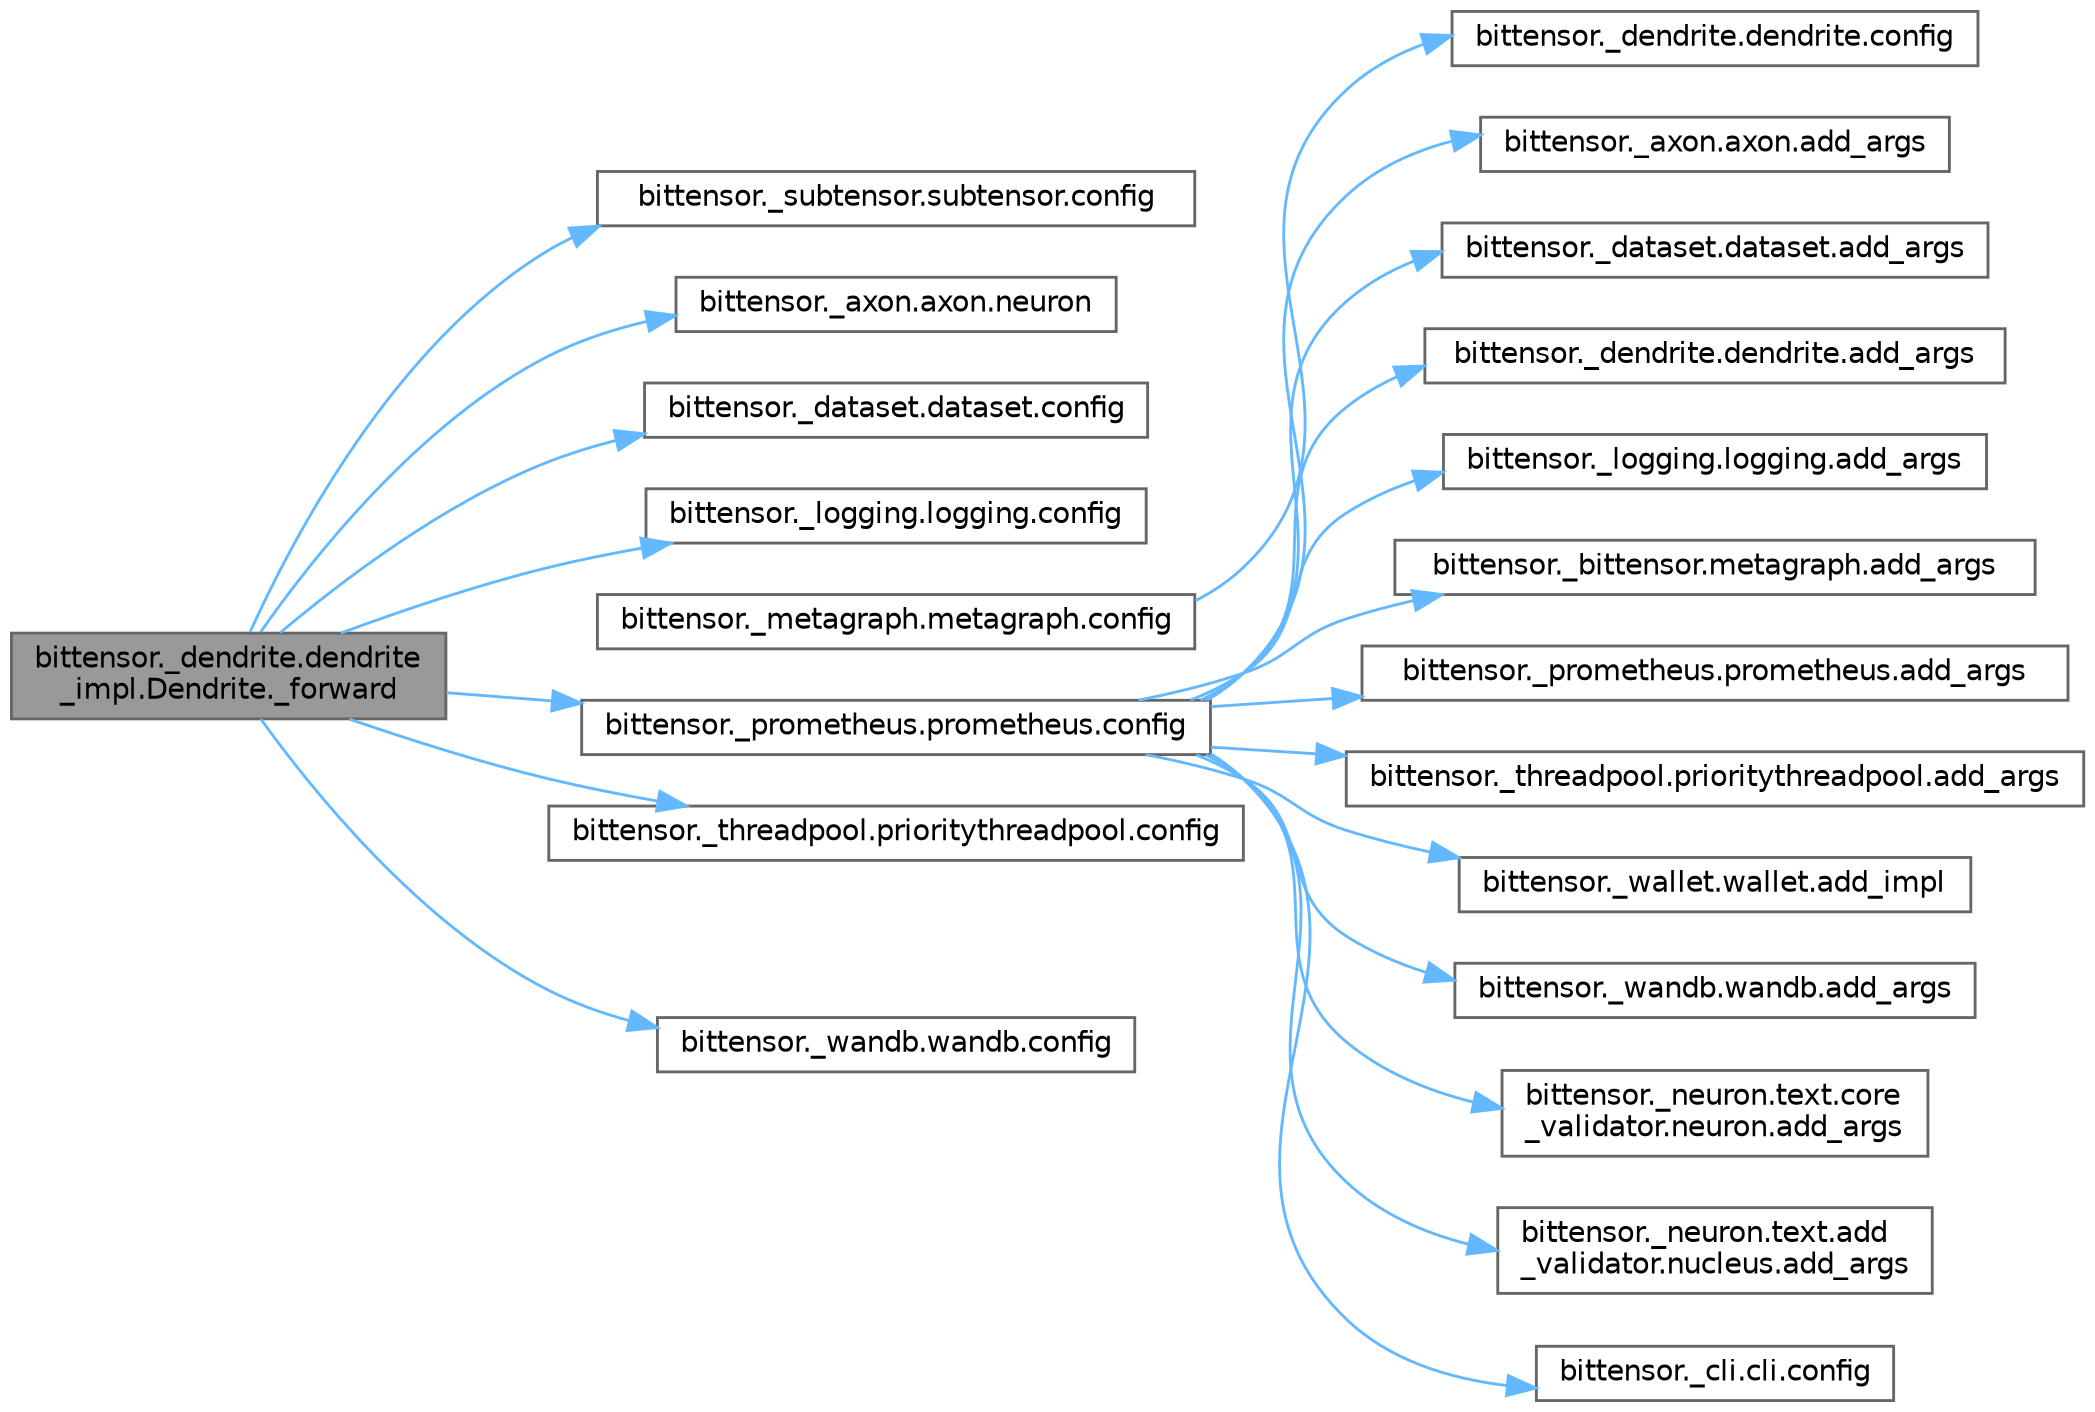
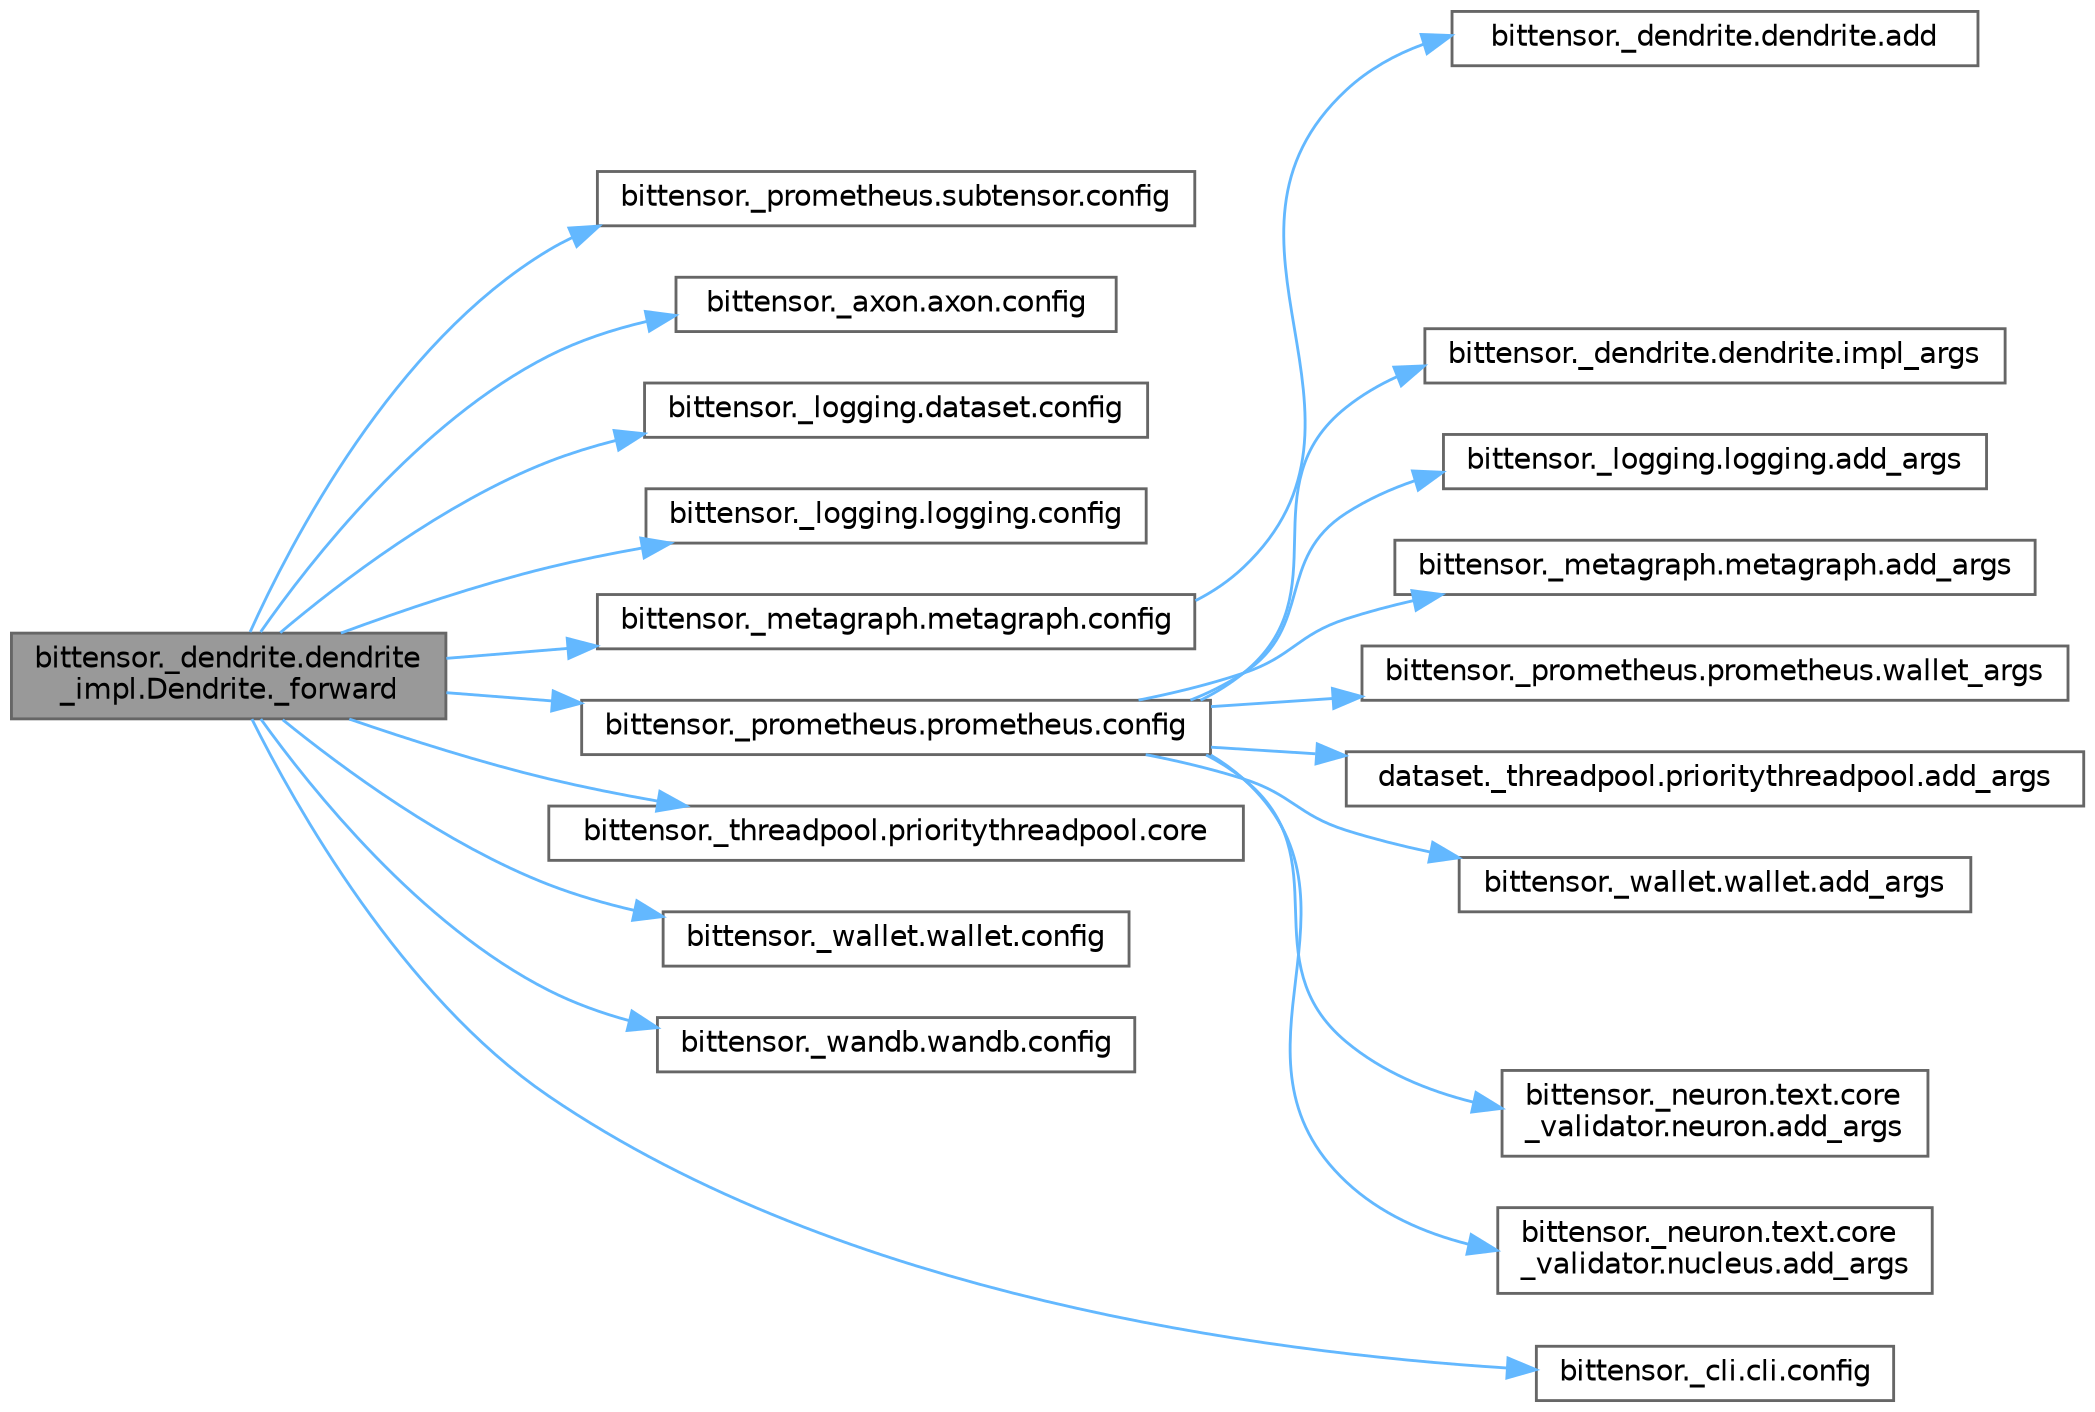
node "bittensor._dendrite.dendrite.config": label "bittensor._dendrite.dendrite.config" -> "bittensor._dendrite.dendrite.add"
node "bittensor._axon.axon.add_args": removed
node "bittensor._subtensor.subtensor.config": label "bittensor._subtensor.subtensor.config" -> "bittensor._prometheus.subtensor.config"
node "bittensor._dataset.dataset.add_args": removed
node "bittensor._axon.axon.neuron": label "bittensor._axon.axon.neuron" -> "bittensor._axon.axon.config"
node "bittensor._dendrite.dendrite.add_args": label "bittensor._dendrite.dendrite.add_args" -> "bittensor._dendrite.dendrite.impl_args"
node "bittensor._dataset.dataset.config": label "bittensor._dataset.dataset.config" -> "bittensor._logging.dataset.config"
node "bittensor._bittensor.metagraph.add_args": label "bittensor._bittensor.metagraph.add_args" -> "bittensor._metagraph.metagraph.add_args"
edge "bittensor._dendrite.dendrite _impl.Dendrite._forward" -> "bittensor._metagraph.metagraph.config": added
node "bittensor._prometheus.prometheus.add_args": label "bittensor._prometheus.prometheus.add_args" -> "bittensor._prometheus.prometheus.wallet_args"
node "bittensor._threadpool.prioritythreadpool.add_args": label "bittensor._threadpool.prioritythreadpool.add_args" -> "dataset._threadpool.prioritythreadpool.add_args"
node "bittensor._threadpool.prioritythreadpool.config": label "bittensor._threadpool.prioritythreadpool.config" -> "bittensor._threadpool.prioritythreadpool.core"
node "bittensor._wallet.wallet.add_impl": label "bittensor._wallet.wallet.add_impl" -> "bittensor._wallet.wallet.add_args"
node "bittensor._wallet.wallet.config": added
node "bittensor._wandb.wandb.add_args": removed
edge "bittensor._prometheus.prometheus.config" -> "bittensor._cli.cli.config": now "bittensor._dendrite.dendrite _impl.Dendrite._forward" -> "bittensor._cli.cli.config"
node "bittensor._neuron.text.add _validator.nucleus.add_args": label "bittensor._neuron.text.add _validator.nucleus.add_args" -> "bittensor._neuron.text.core _validator.nucleus.add_args"
